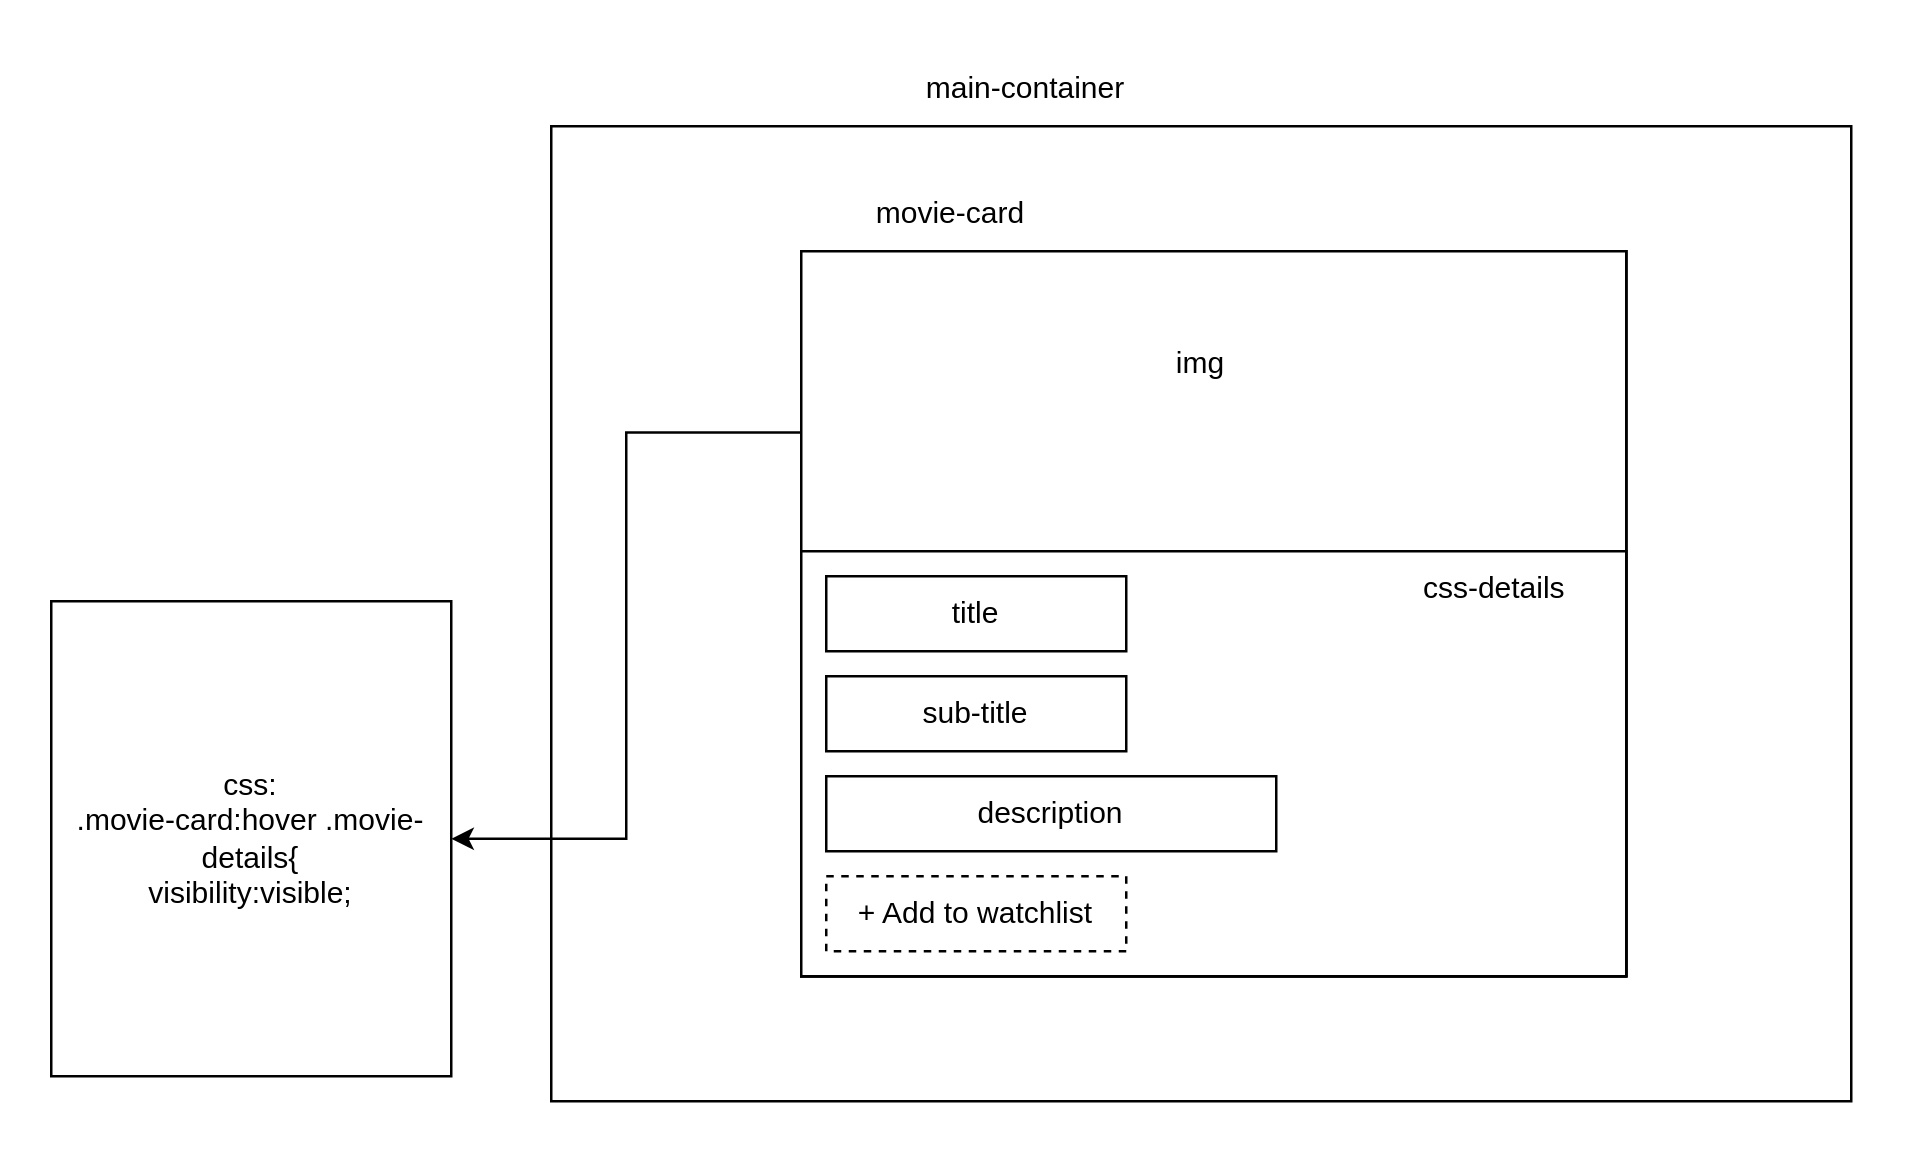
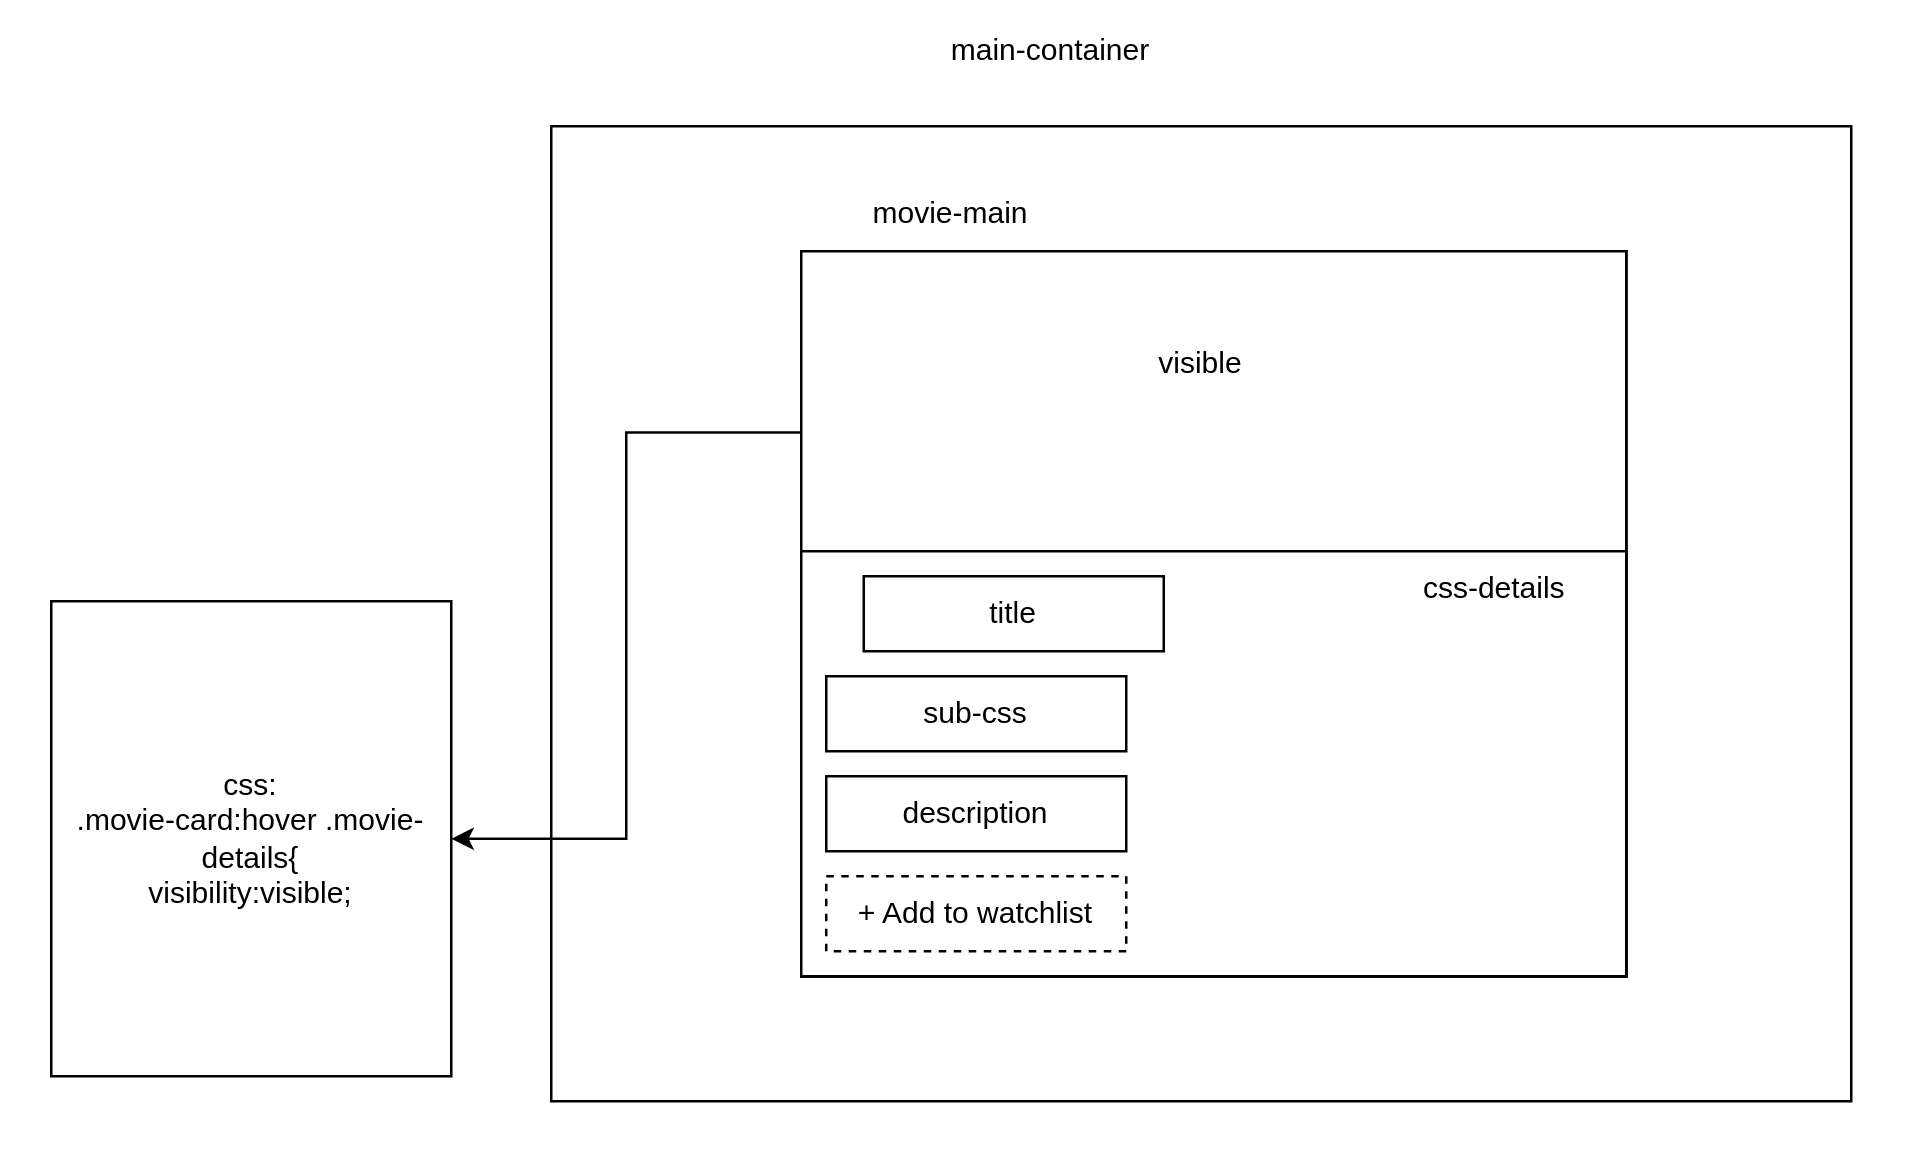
node "main-container": moved (1026, 89) -> (1051, 51)
node "movie-card": label "movie-card" -> "movie-main"
node "img": label "img" -> "visible"
node "title": moved (976, 614) -> (1014, 614)
node "sub-title": label "sub-title" -> "sub-css"
node "description": size 450x75 -> 300x75
